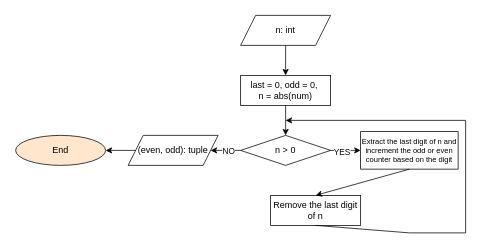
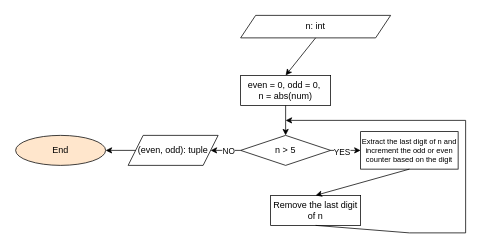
node "n: int": size 90x30 -> 150x23
node "last = 0, odd = 0, n = abs(num)": label "last = 0, odd = 0, n = abs(num)" -> "even = 0, odd = 0, n = abs(num)"
node "n > 0": label "n > 0" -> "n > 5"
